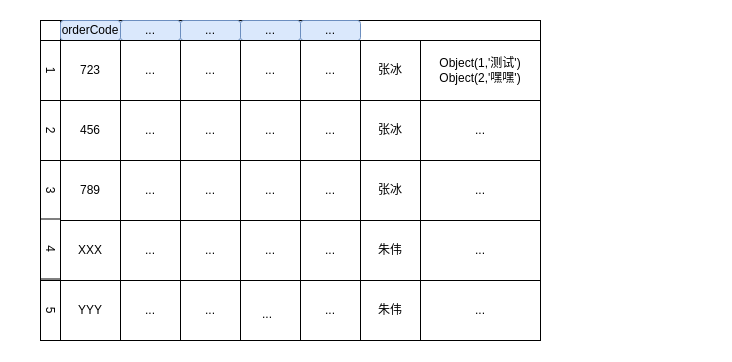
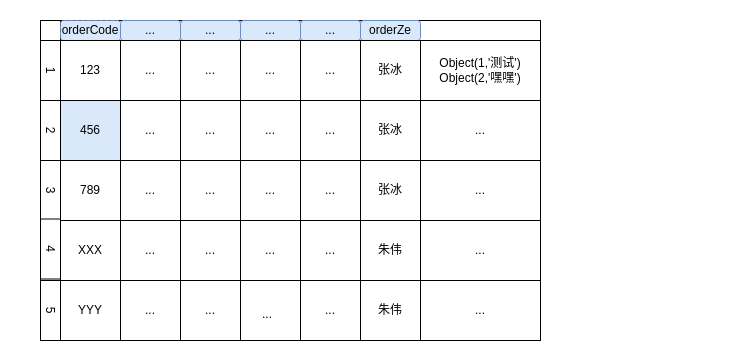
node "orderCode": style solid -> dashed
node "orderZe": added
node "723": label "723" -> "123"
node "456": fillcolor #ffffff -> #dae8fc
